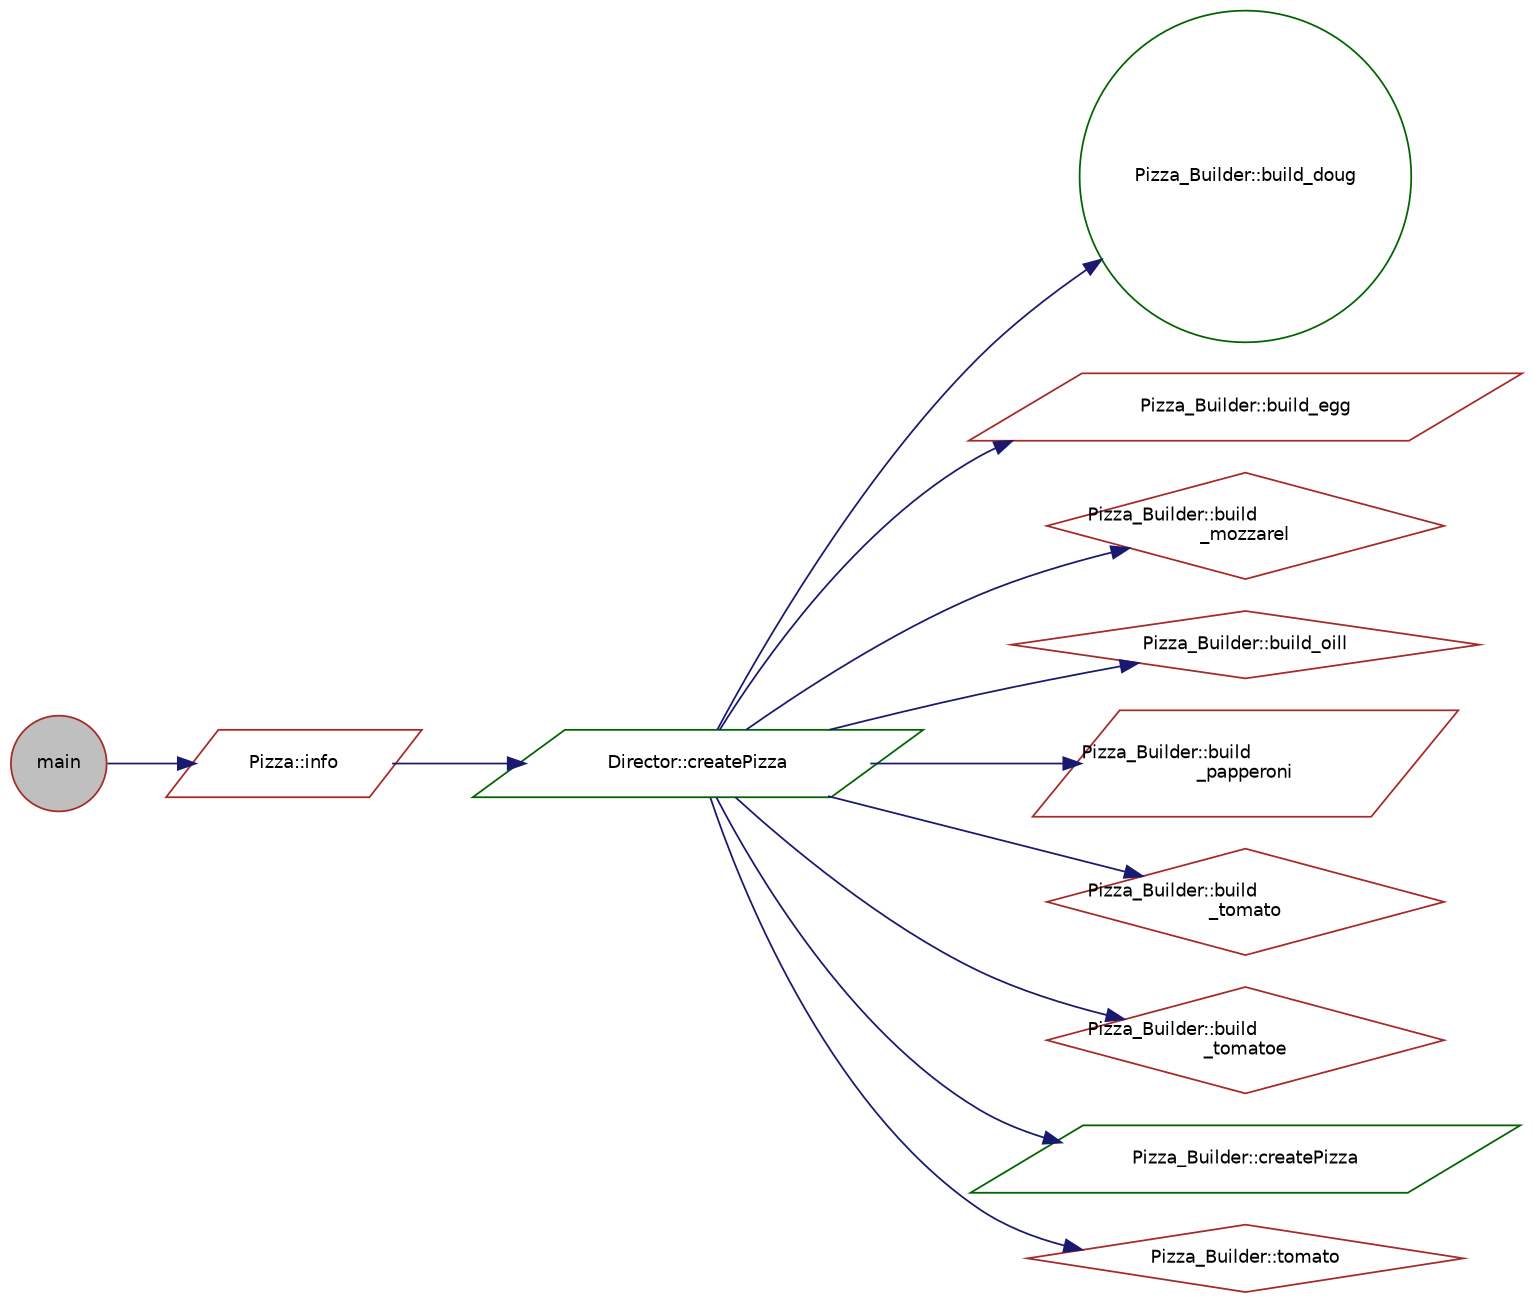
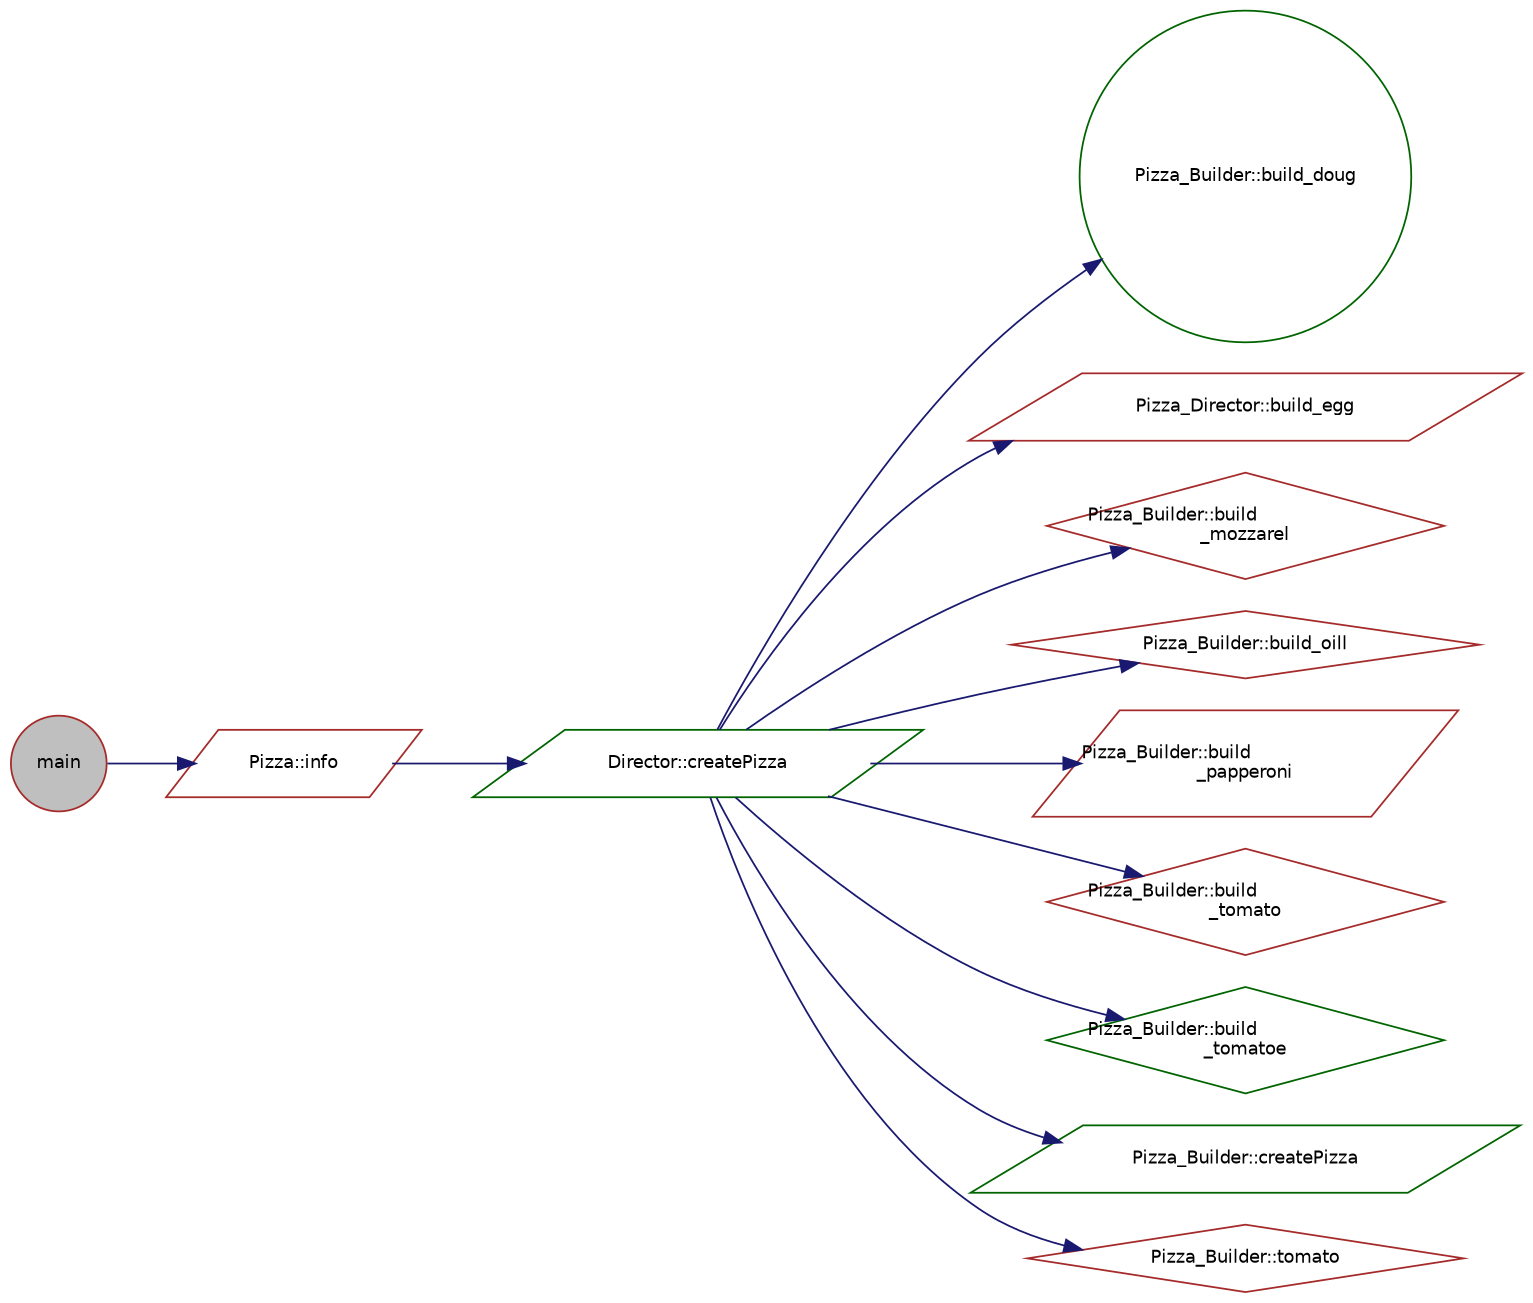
node "Pizza_Builder::build_egg": label "Pizza_Builder::build_egg" -> "Pizza_Director::build_egg"
node "Pizza_Builder::build _tomatoe": color brown -> darkgreen
